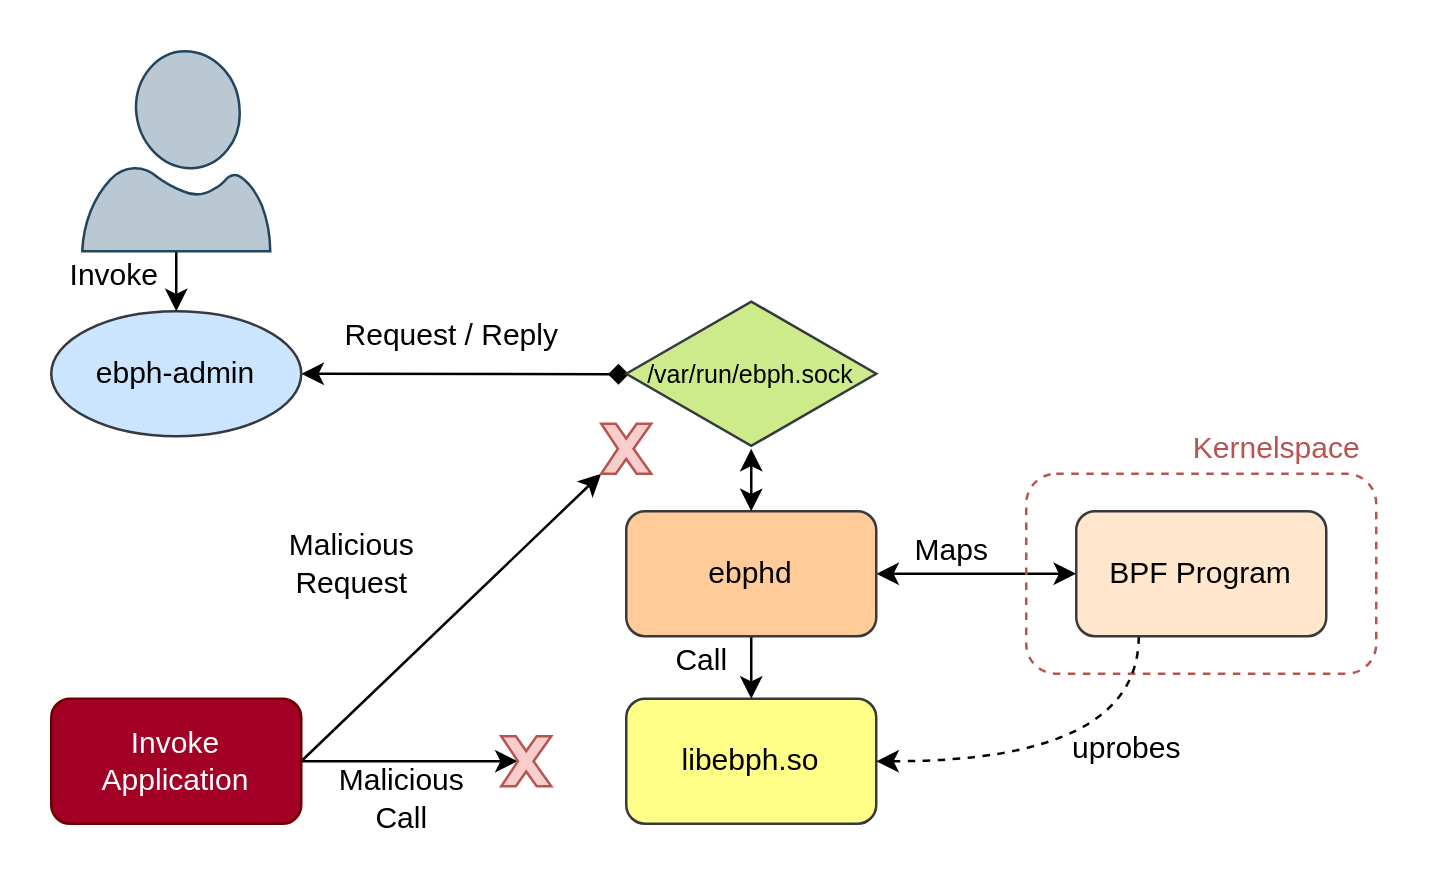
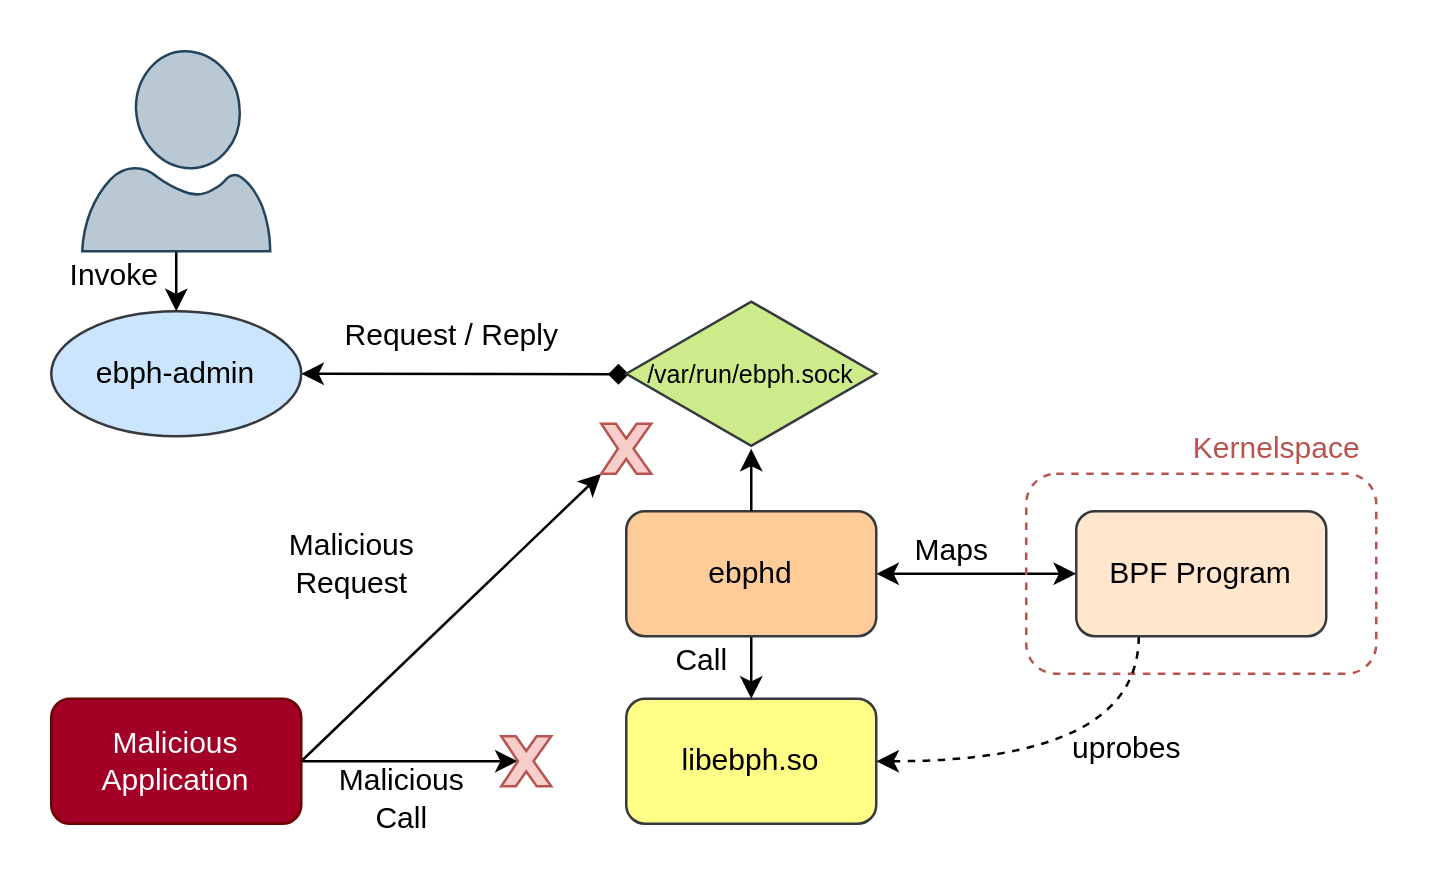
edge "/var/run/ebph.sock" -- "ebphd": arrowhead classic -> none
node "Invoke Application": label "Invoke Application" -> "Malicious Application"
